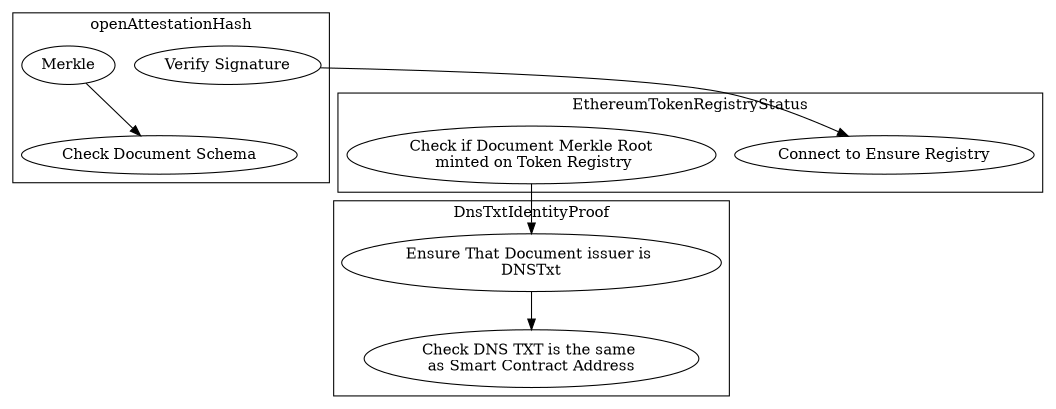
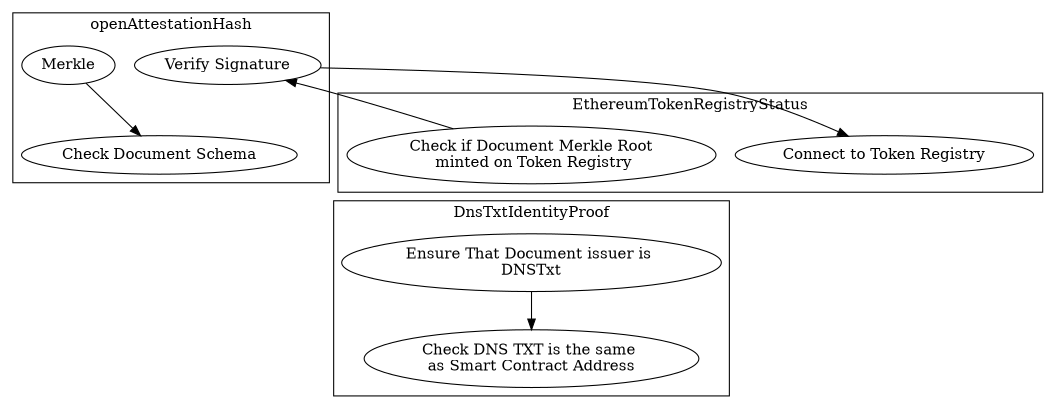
node "Connect to Ensure Registry": label "Connect to Ensure Registry" -> "Connect to Token Registry"
edge "Check if Document Merkle Root minted on Token Registry" -> "Ensure That Document issuer is DNSTxt": now "Check if Document Merkle Root minted on Token Registry" -> "Verify Signature"
